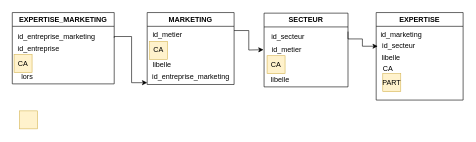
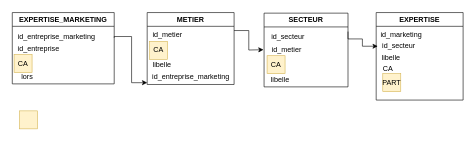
node "MARKETING": label "MARKETING" -> "METIER"
